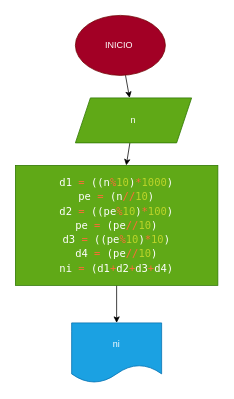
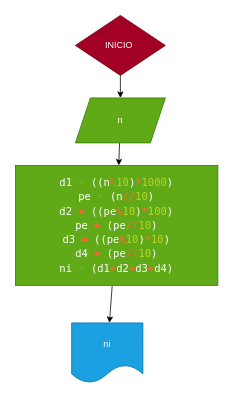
node "INICIO": shape ellipse -> diamond
node "n": size 116x45 -> 90x45
node "ni": size 90x60 -> 71x60
